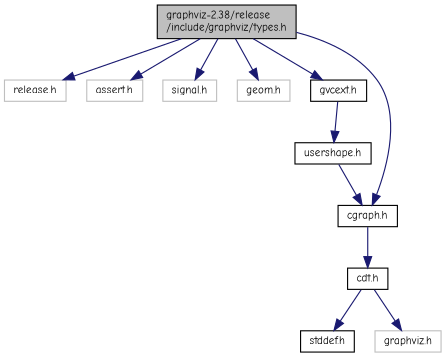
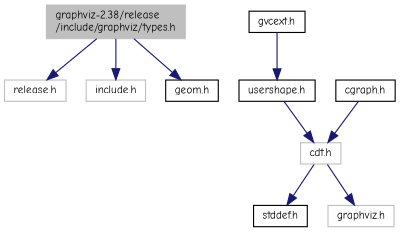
node "graphviz-2.38/release /include/graphviz/types.h": color black -> grey75
edge "graphviz-2.38/release /include/graphviz/types.h" -> "gvcext.h": removed
edge "graphviz-2.38/release /include/graphviz/types.h" -> "cgraph.h": removed
node "assert.h": label "assert.h" -> "include.h"
node "signal.h": removed
node "geom.h": color grey75 -> black
edge "usershape.h" -> "cgraph.h": now "usershape.h" -> "cdt.h"
node "cdt.h": color black -> grey75
